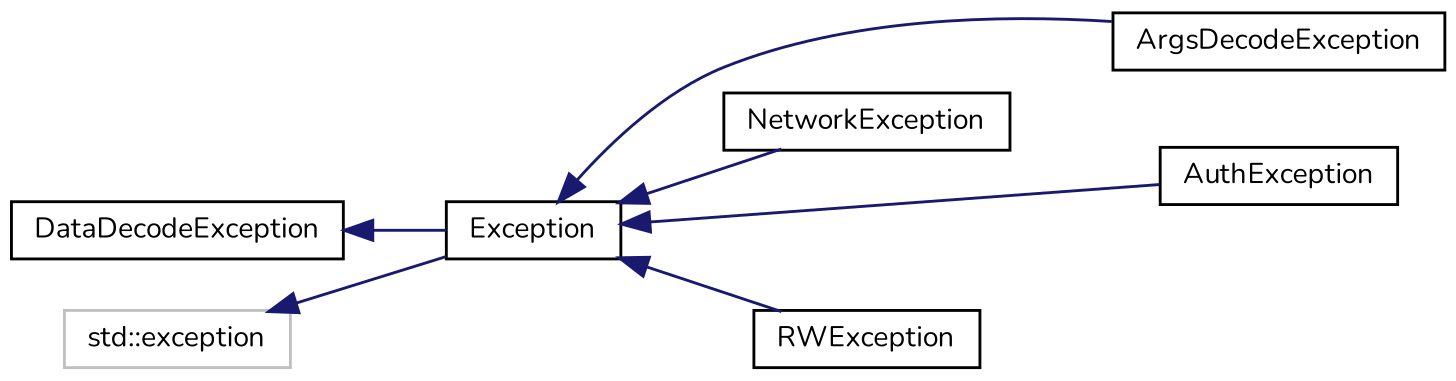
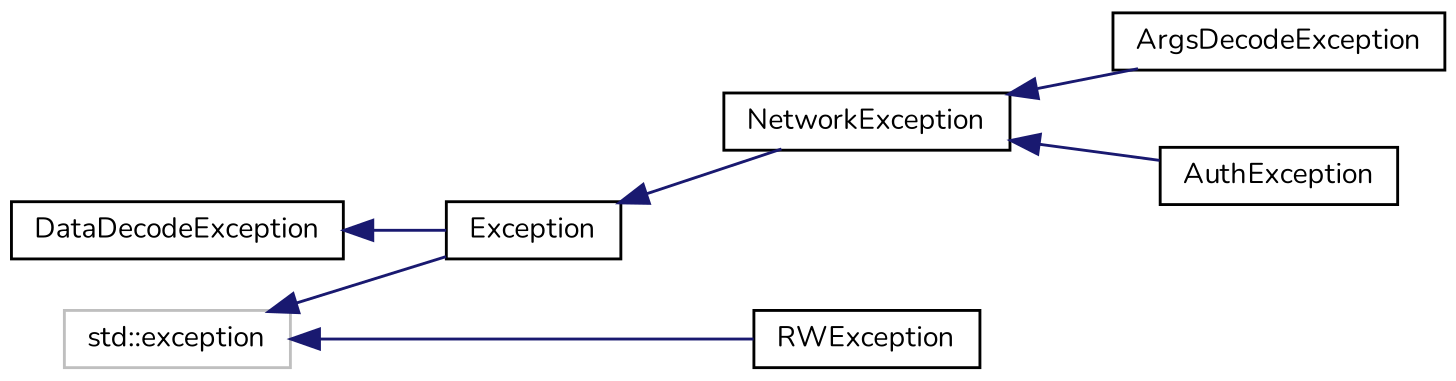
edge "ArgsDecodeException" -> "Exception": now "ArgsDecodeException" -> "NetworkException"
edge "AuthException" -> "Exception": now "AuthException" -> "NetworkException"
edge "RWException" -> "Exception": now "RWException" -> "std::exception"
